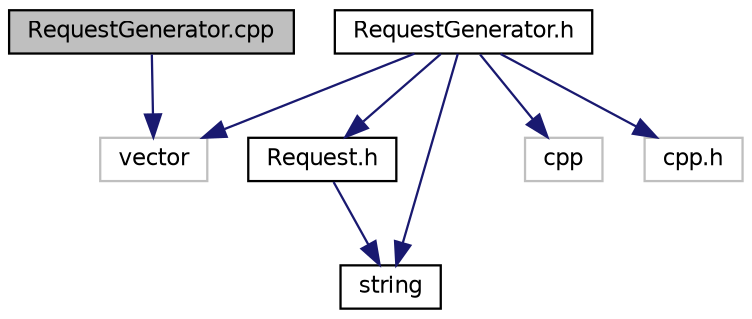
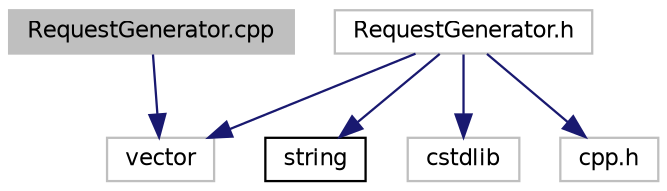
node "RequestGenerator.cpp": color black -> grey75
node "RequestGenerator.h": color black -> grey75
node "Request.h": removed
node "cpp": label "cpp" -> "cstdlib"
